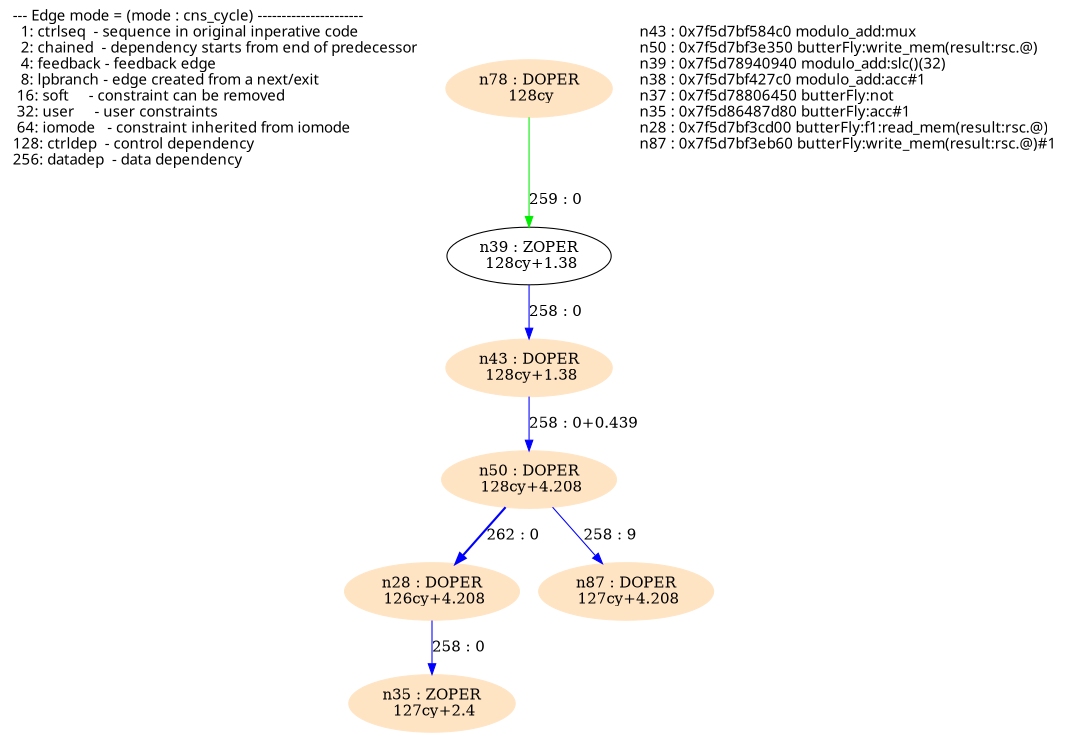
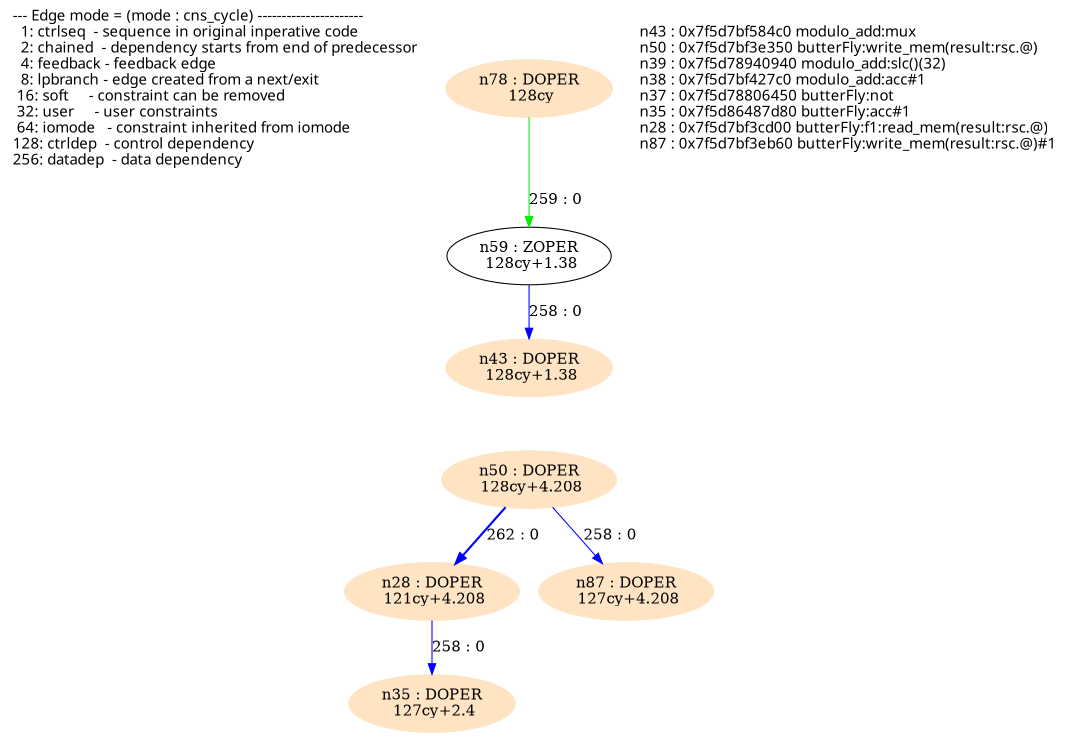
node "n39 : ZOPER 128cy+1.38": label "n39 : ZOPER 128cy+1.38" -> "n59 : ZOPER 128cy+1.38"
edge "n43 : DOPER 128cy+1.38" -> "n50 : DOPER 128cy+4.208": removed, label "258 : 0+0.439"
edge "n50 : DOPER 128cy+4.208" -> "n87 : DOPER 127cy+4.208": label "258 : 9" -> "258 : 0"
node "n28 : DOPER 126cy+4.208": label "n28 : DOPER 126cy+4.208" -> "n28 : DOPER 121cy+4.208"
node "n35 : ZOPER 127cy+2.4": label "n35 : ZOPER 127cy+2.4" -> "n35 : DOPER 127cy+2.4"
